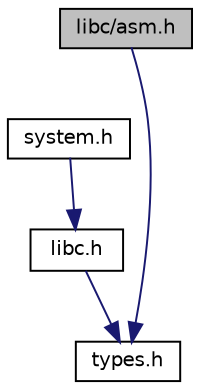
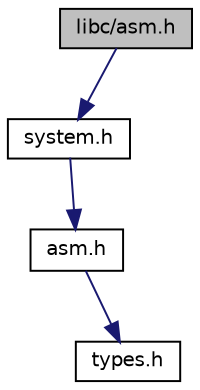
edge "libc/asm.h" -> "types.h": now "libc/asm.h" -> "system.h"
node "libc.h": label "libc.h" -> "asm.h"
